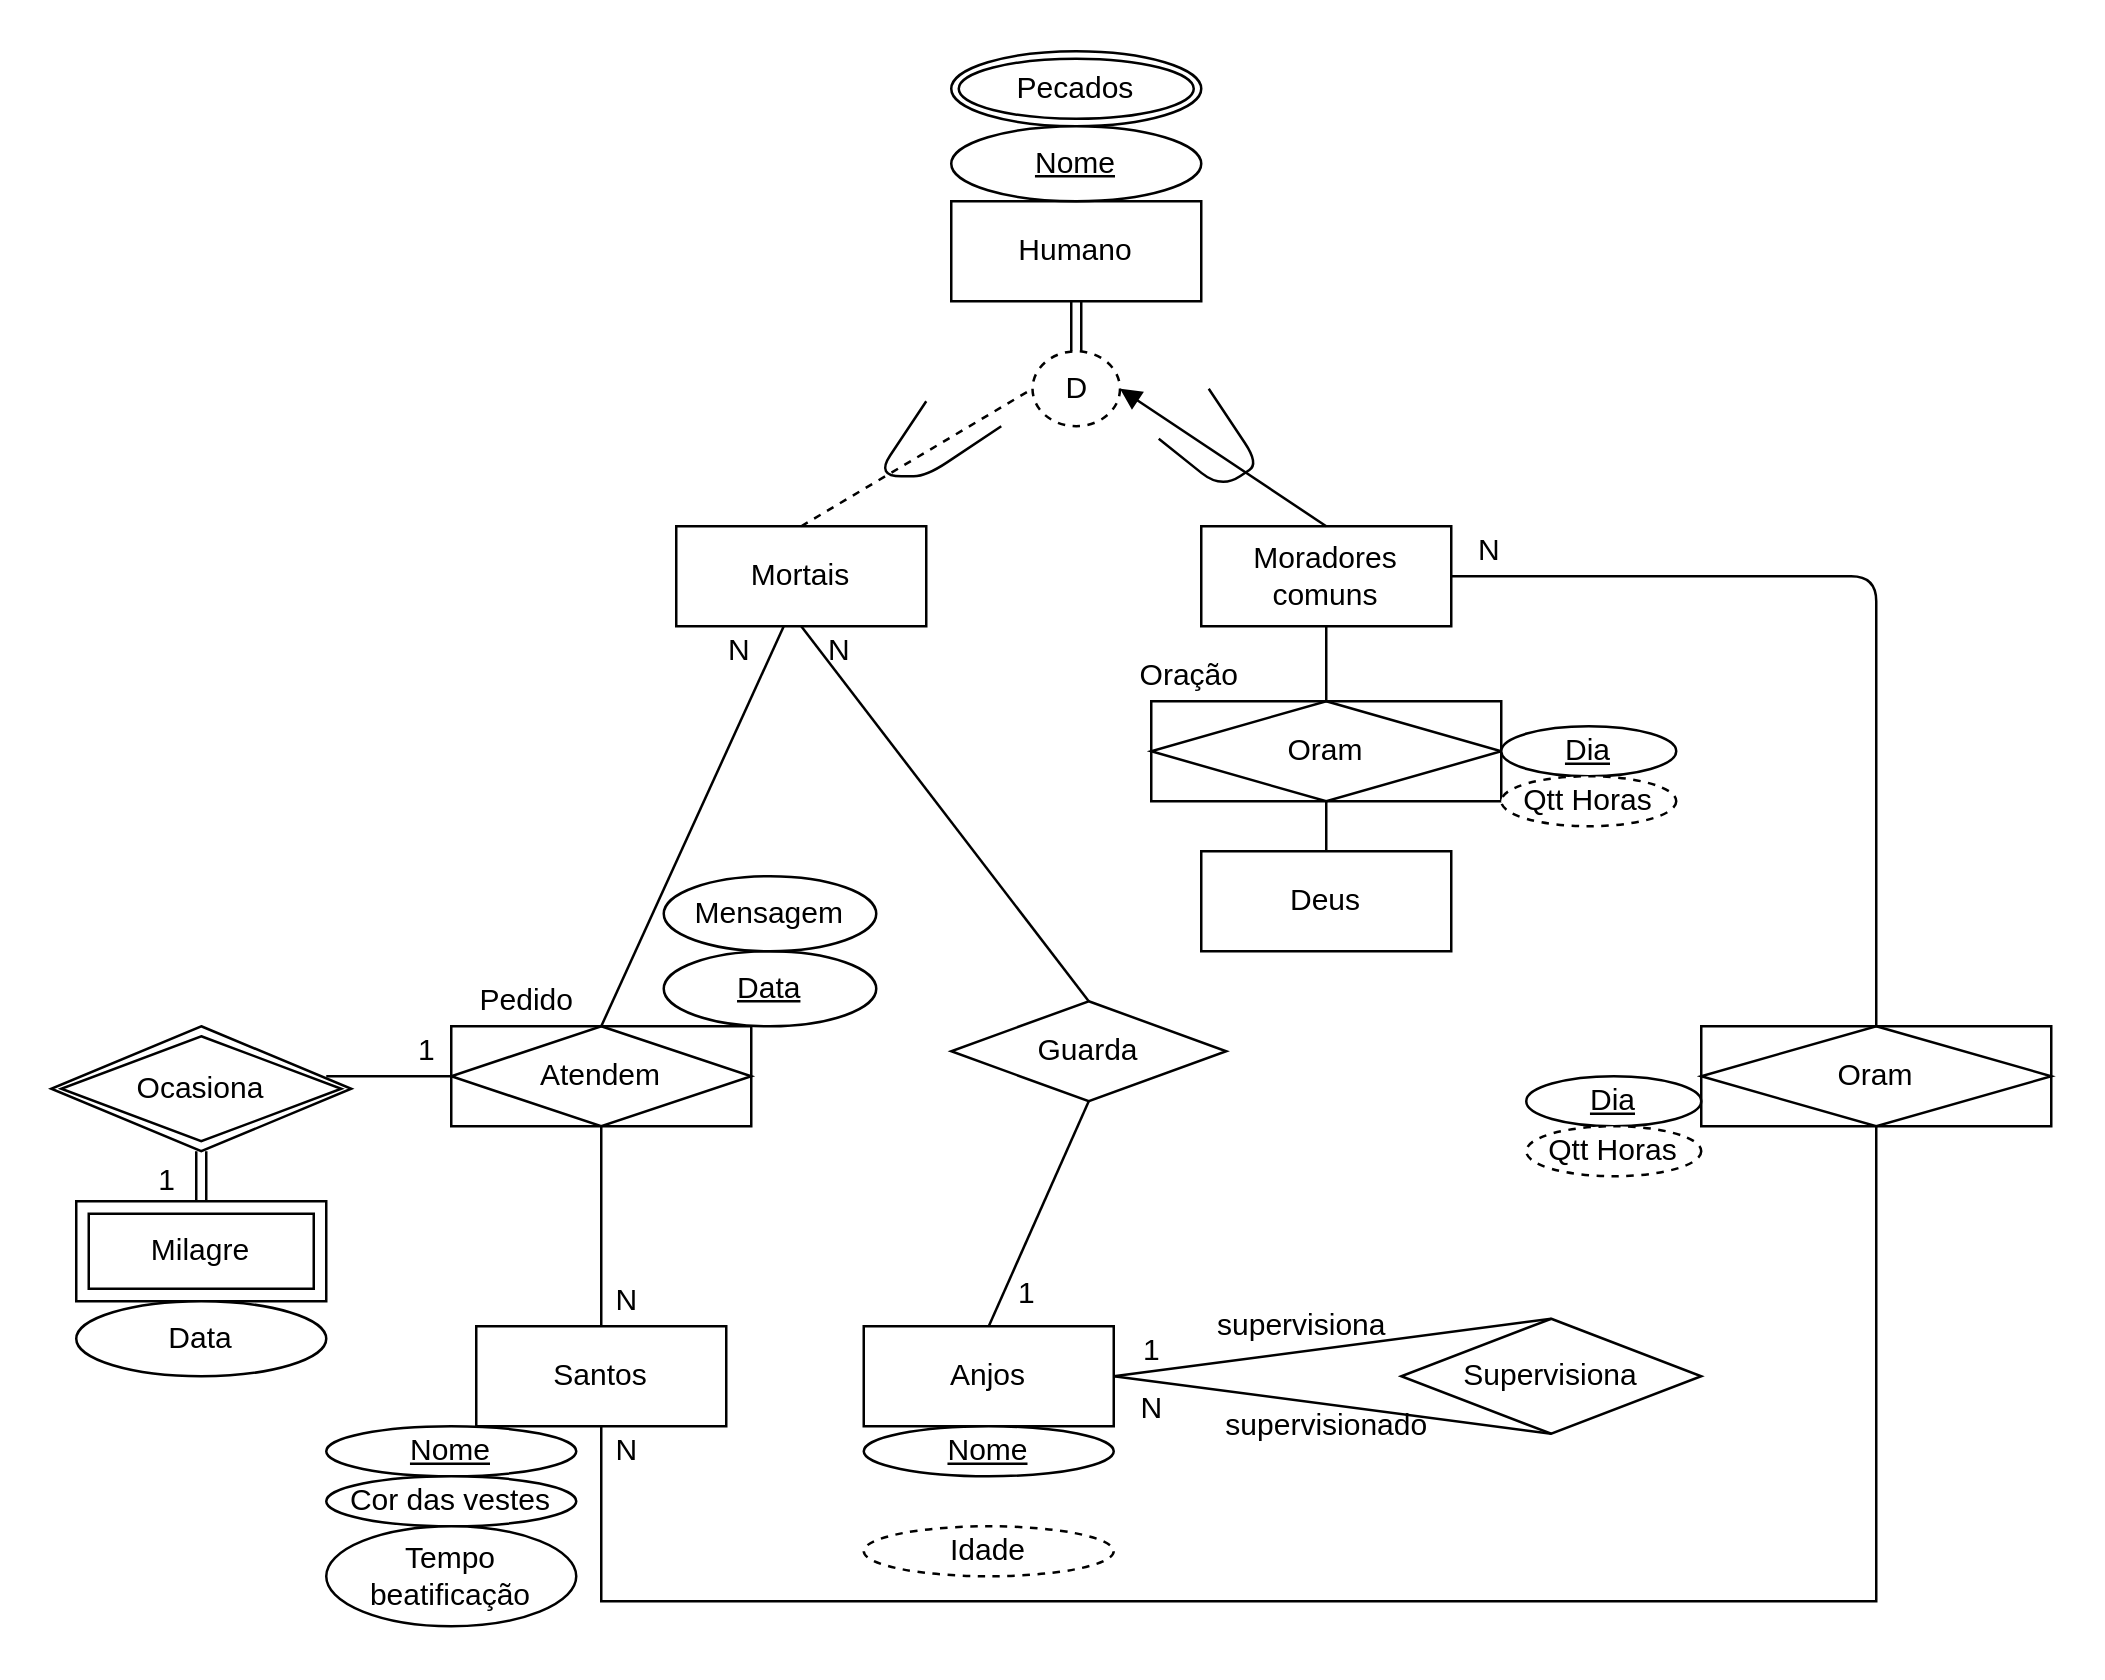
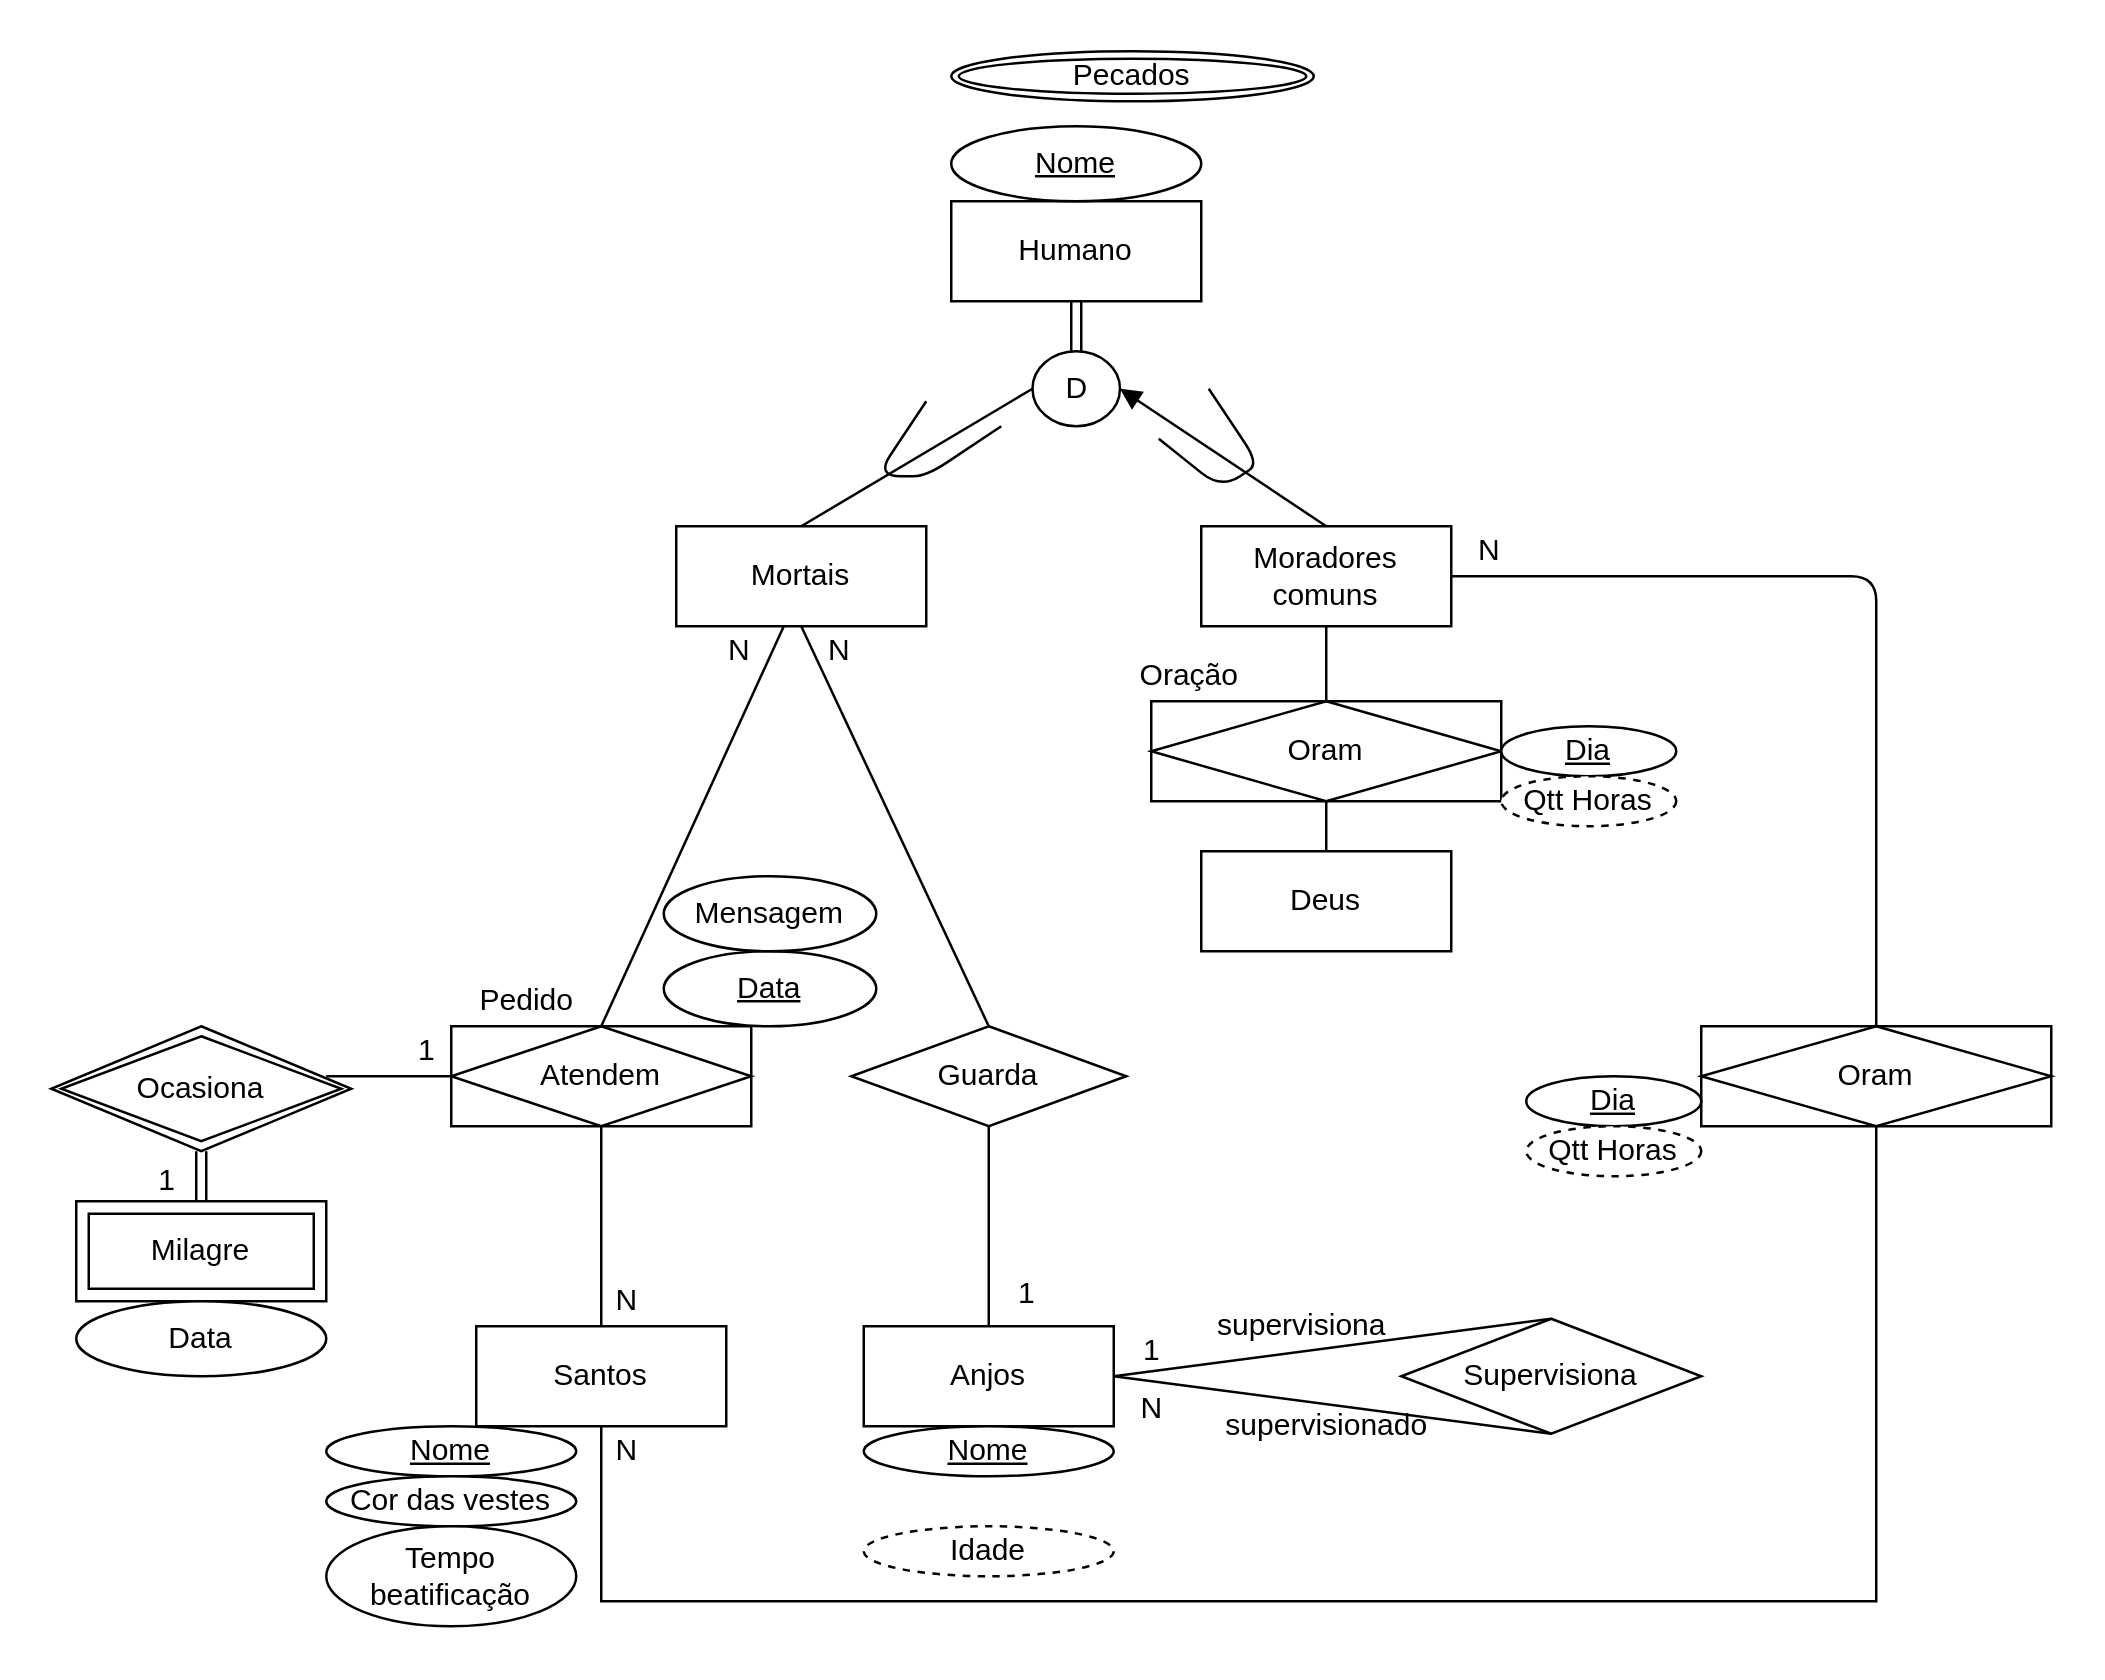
node "Pecados": size 250x75 -> 363x50
node "D": style dashed -> solid
edge "D" -- "Mortais": style dashed -> solid
node "Guarda": moved (1089, 1051) -> (989, 1076)
